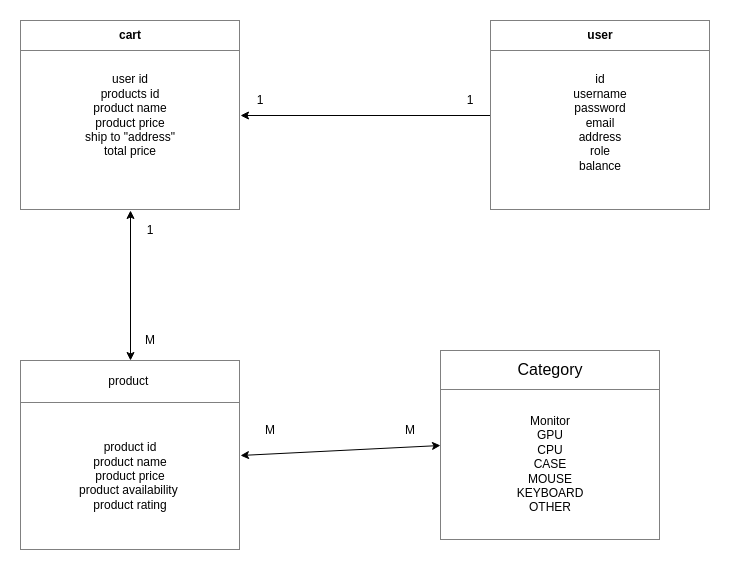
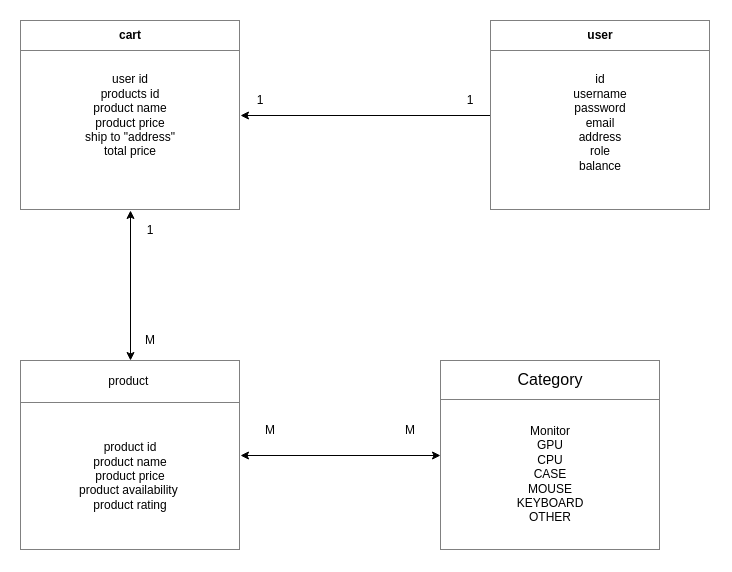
node "Category Monitor GPU CPU CASE MOUSE KEYBOARD OTHER": moved (551, 446) -> (551, 456)
